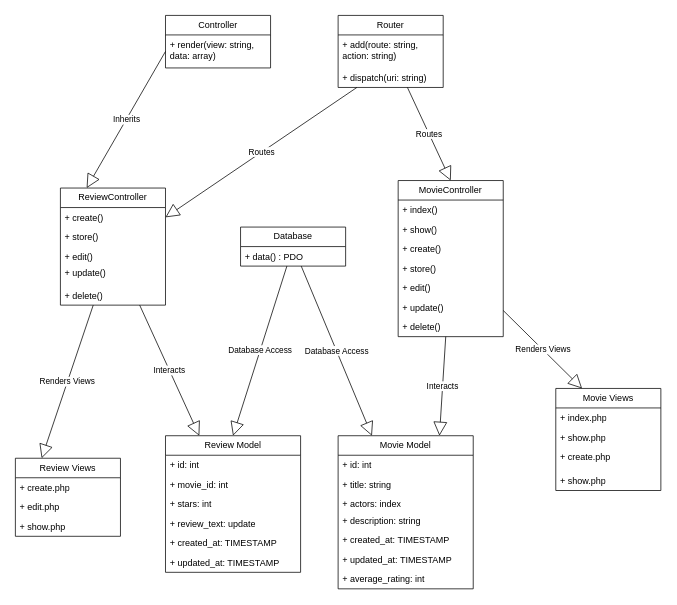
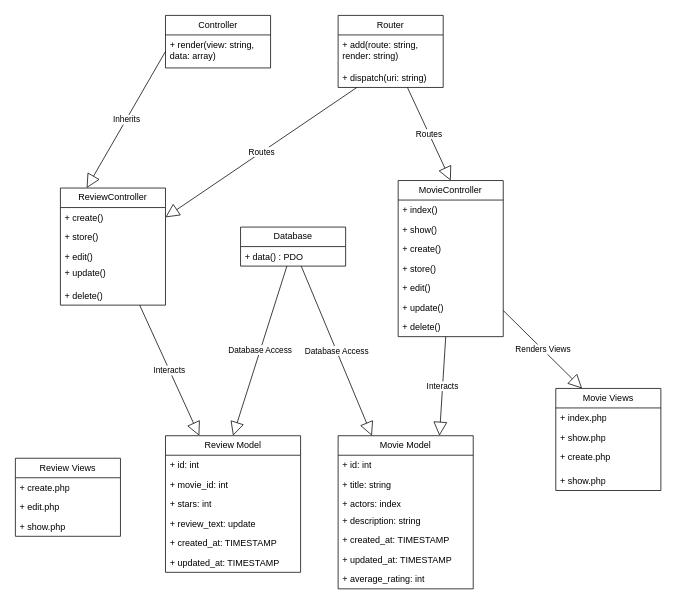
node "+ add(route: string, action: string)": label "+ add(route: string, action: string)" -> "+ add(route: string, render: string)"
edge "ReviewController" -> "Review Views": removed, label "Renders Views"
